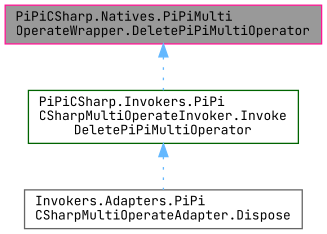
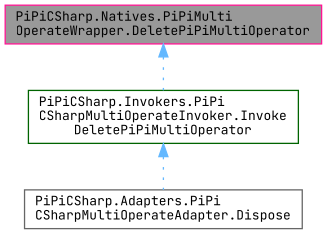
node "Invokers.Adapters.PiPi CSharpMultiOperateAdapter.Dispose": label "Invokers.Adapters.PiPi CSharpMultiOperateAdapter.Dispose" -> "PiPiCSharp.Adapters.PiPi CSharpMultiOperateAdapter.Dispose"
